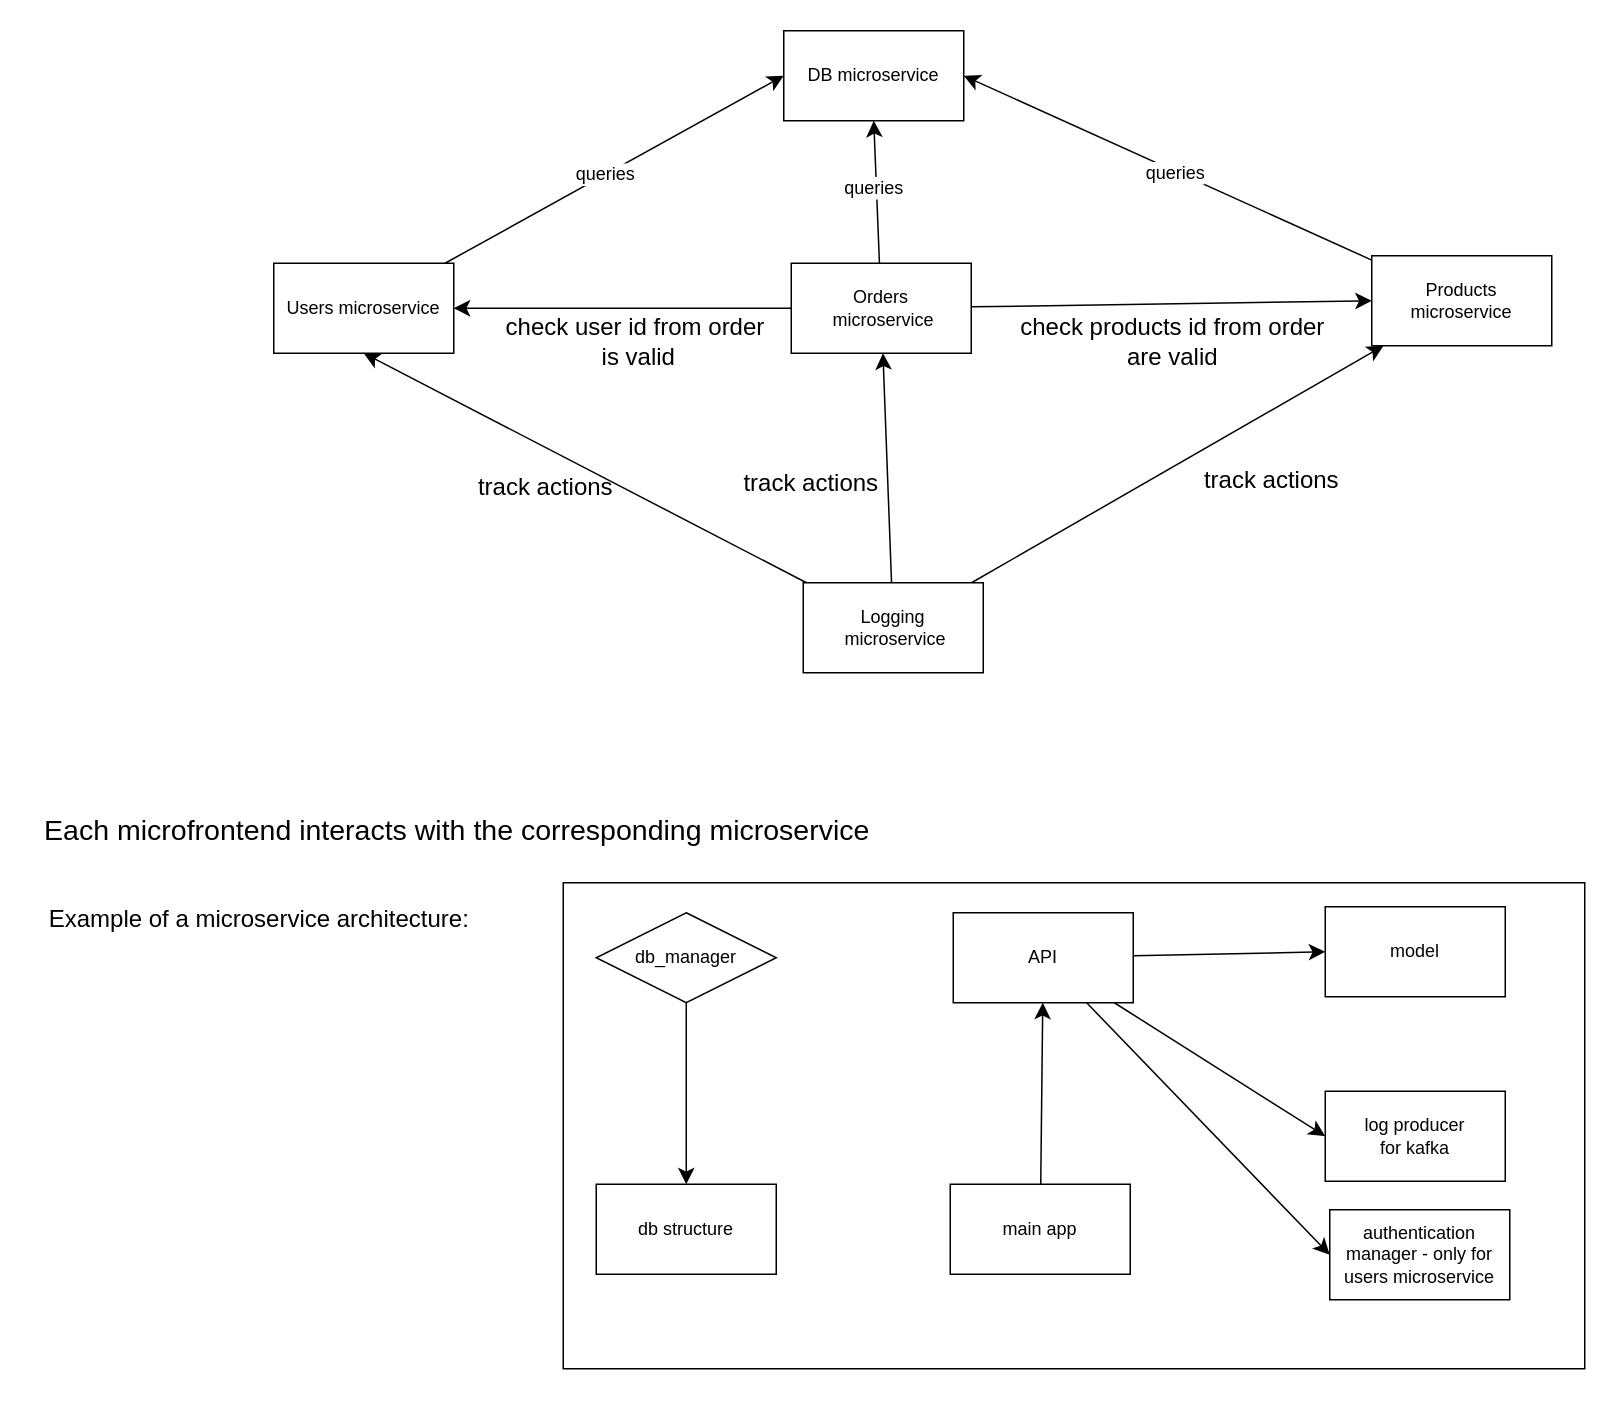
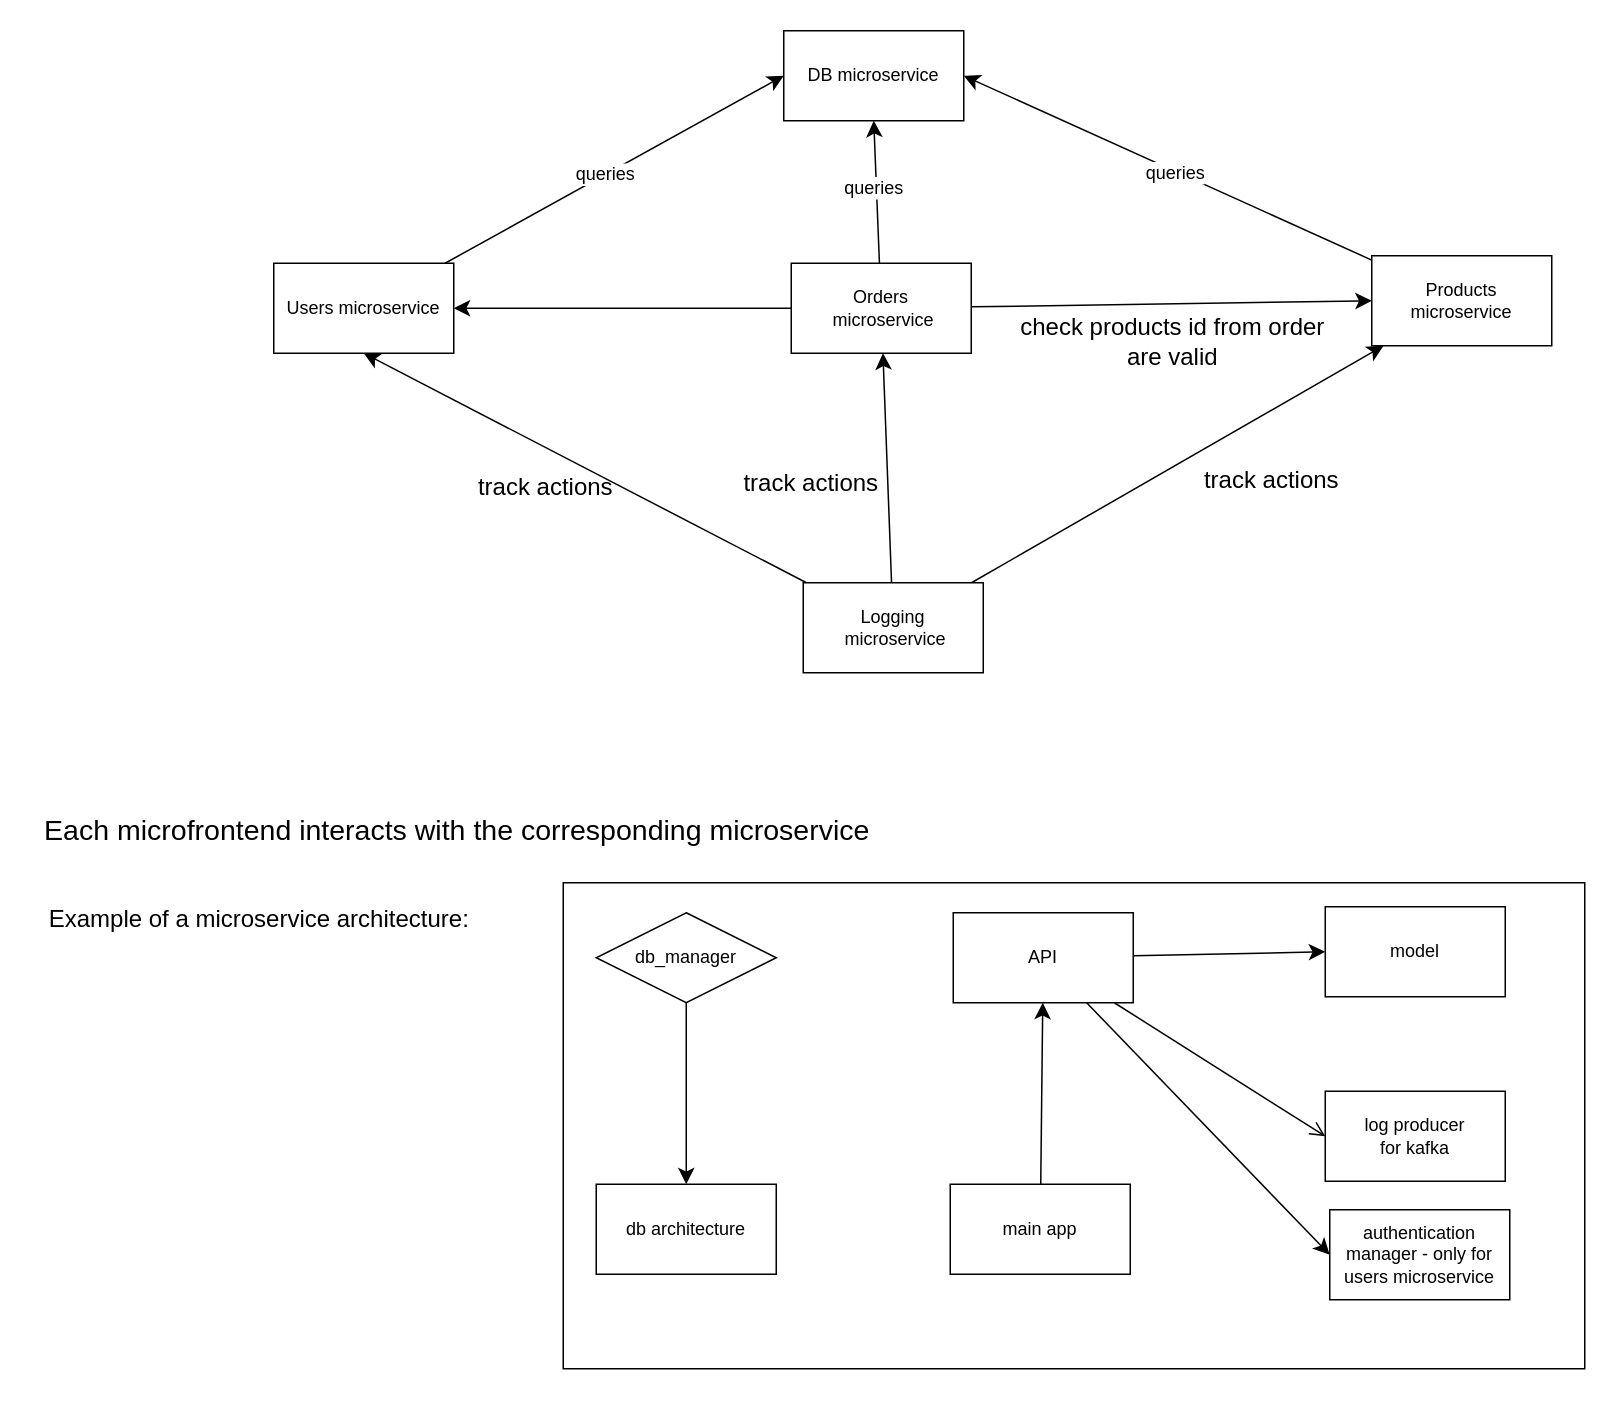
node "check user id from order is valid": removed
edge "API" -> "log producer for kafka": arrowhead classic -> open
node "db structure": label "db structure" -> "db architecture"
